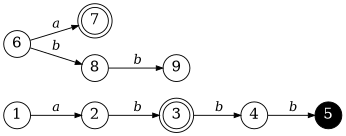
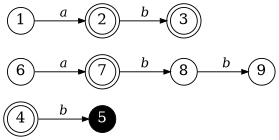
edge "6" -> "8": now "7" -> "8"
node "2": shape circle -> doublecircle
edge "3" -> "4": removed, label "b"
node "4": shape circle -> doublecircle
